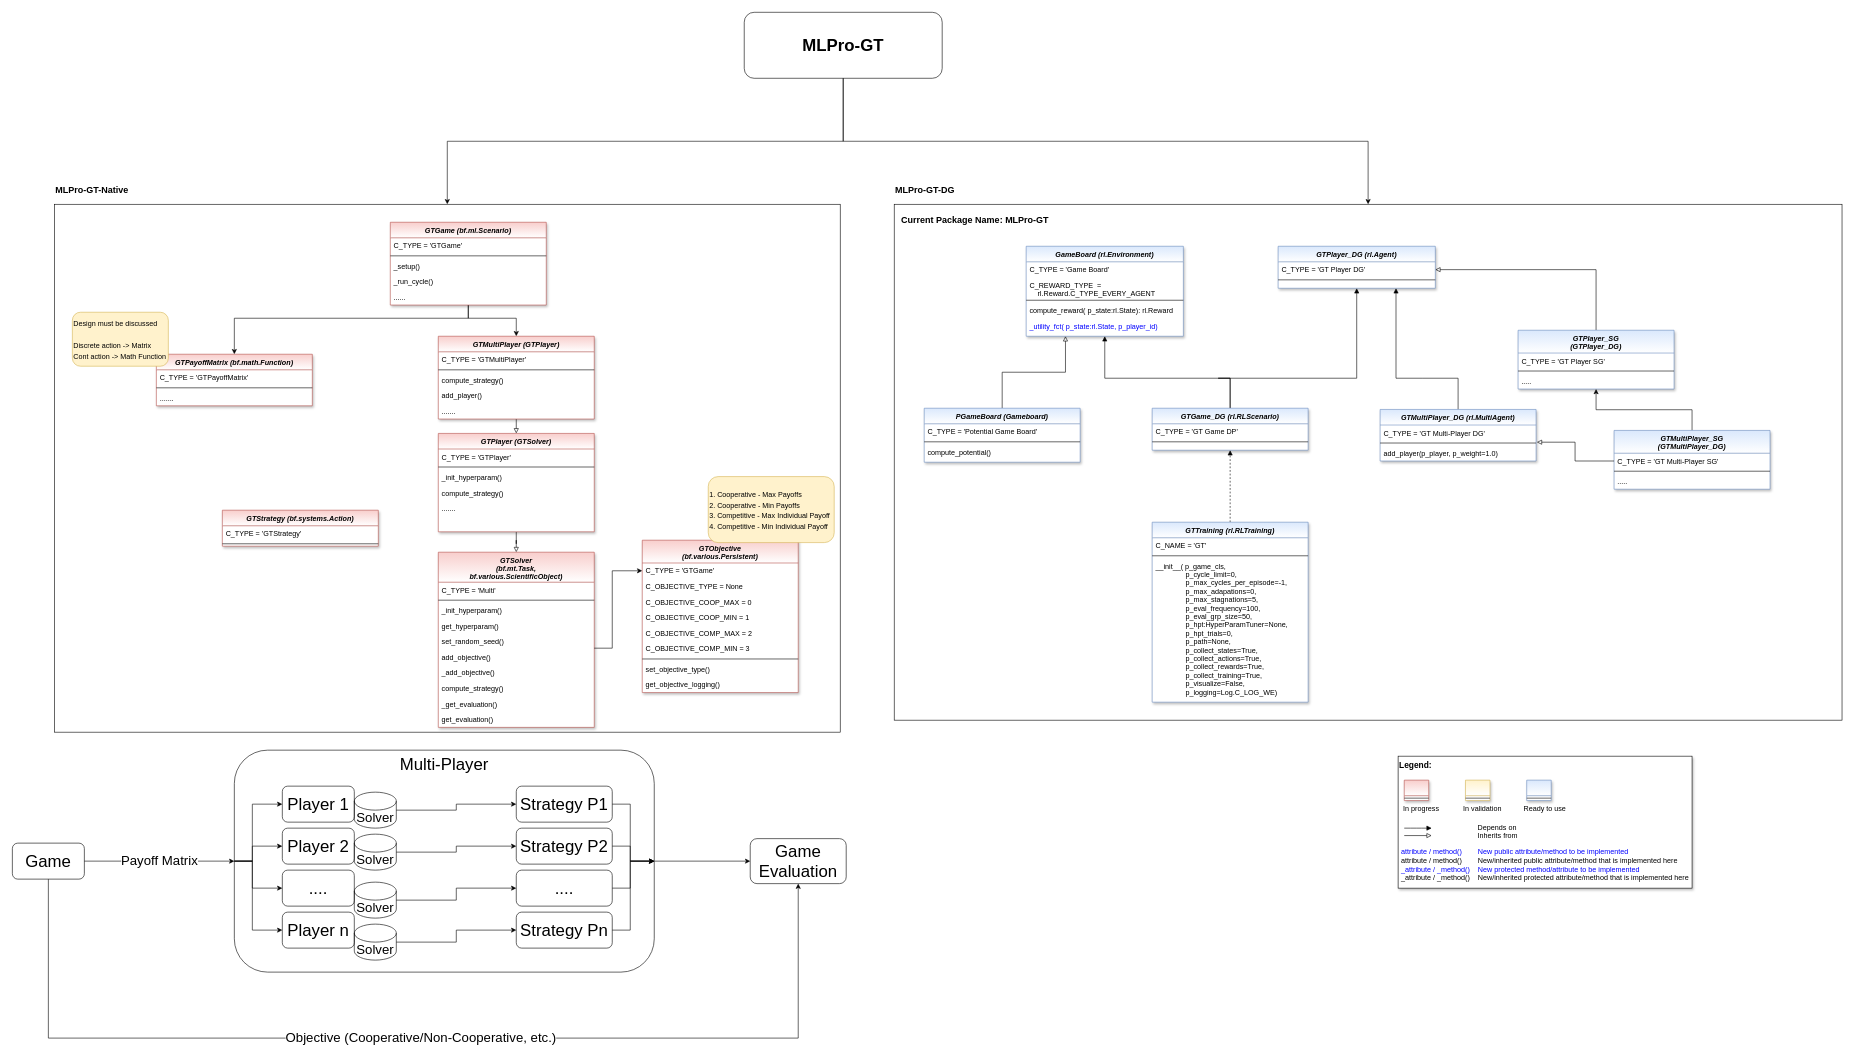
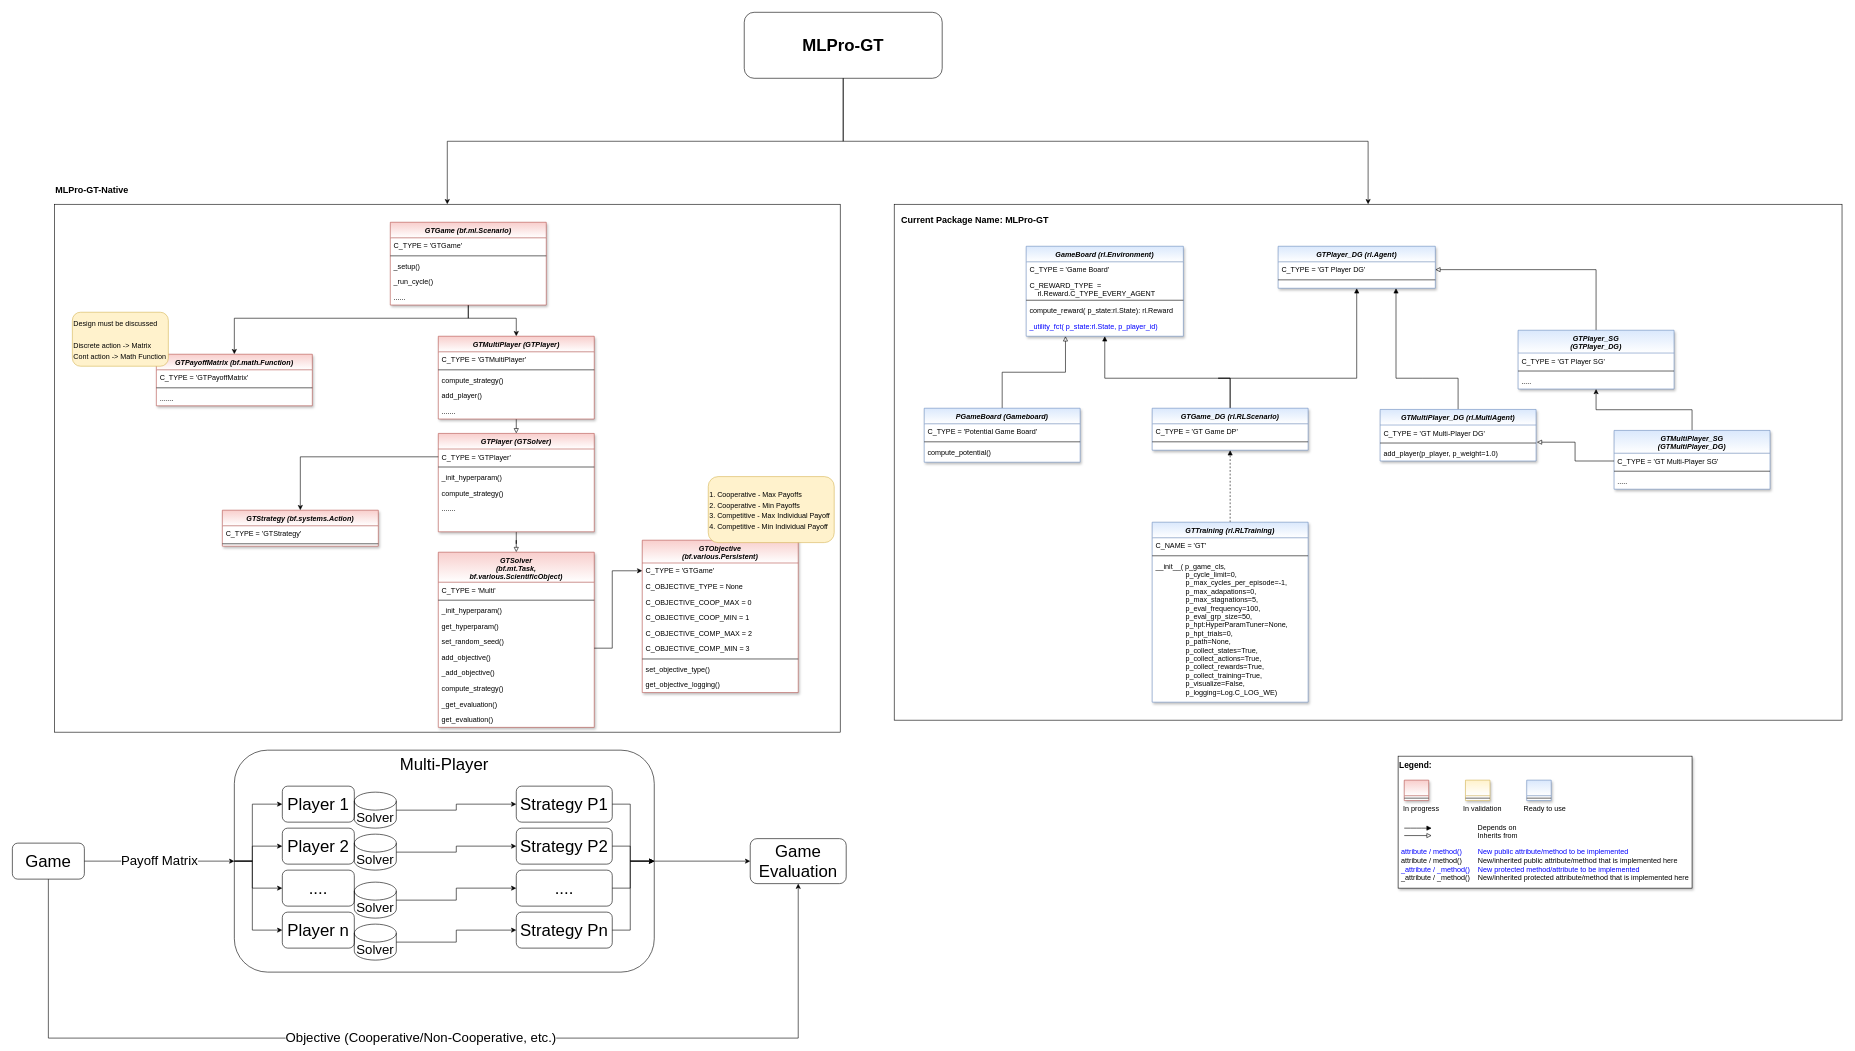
node "MLPro-GT-DG": removed
edge "C_TYPE = 'GTPlayer'" -> "GTStrategy (bf.systems.Action)": added
